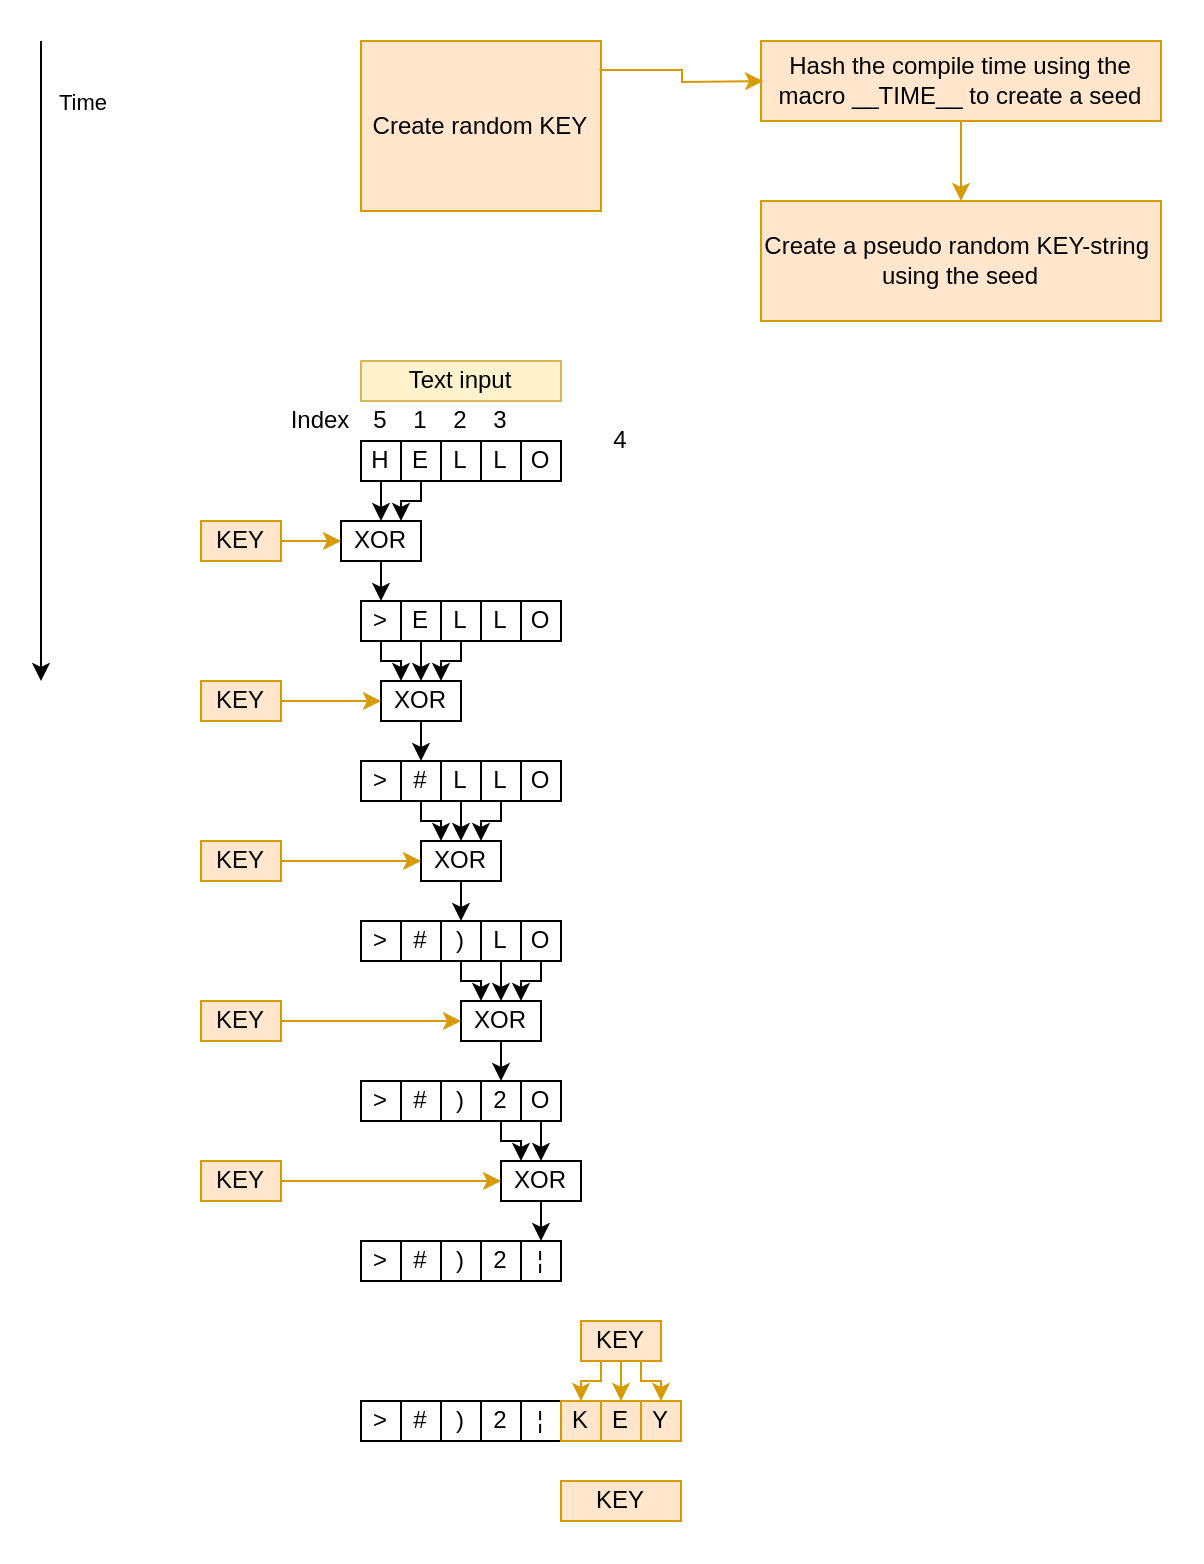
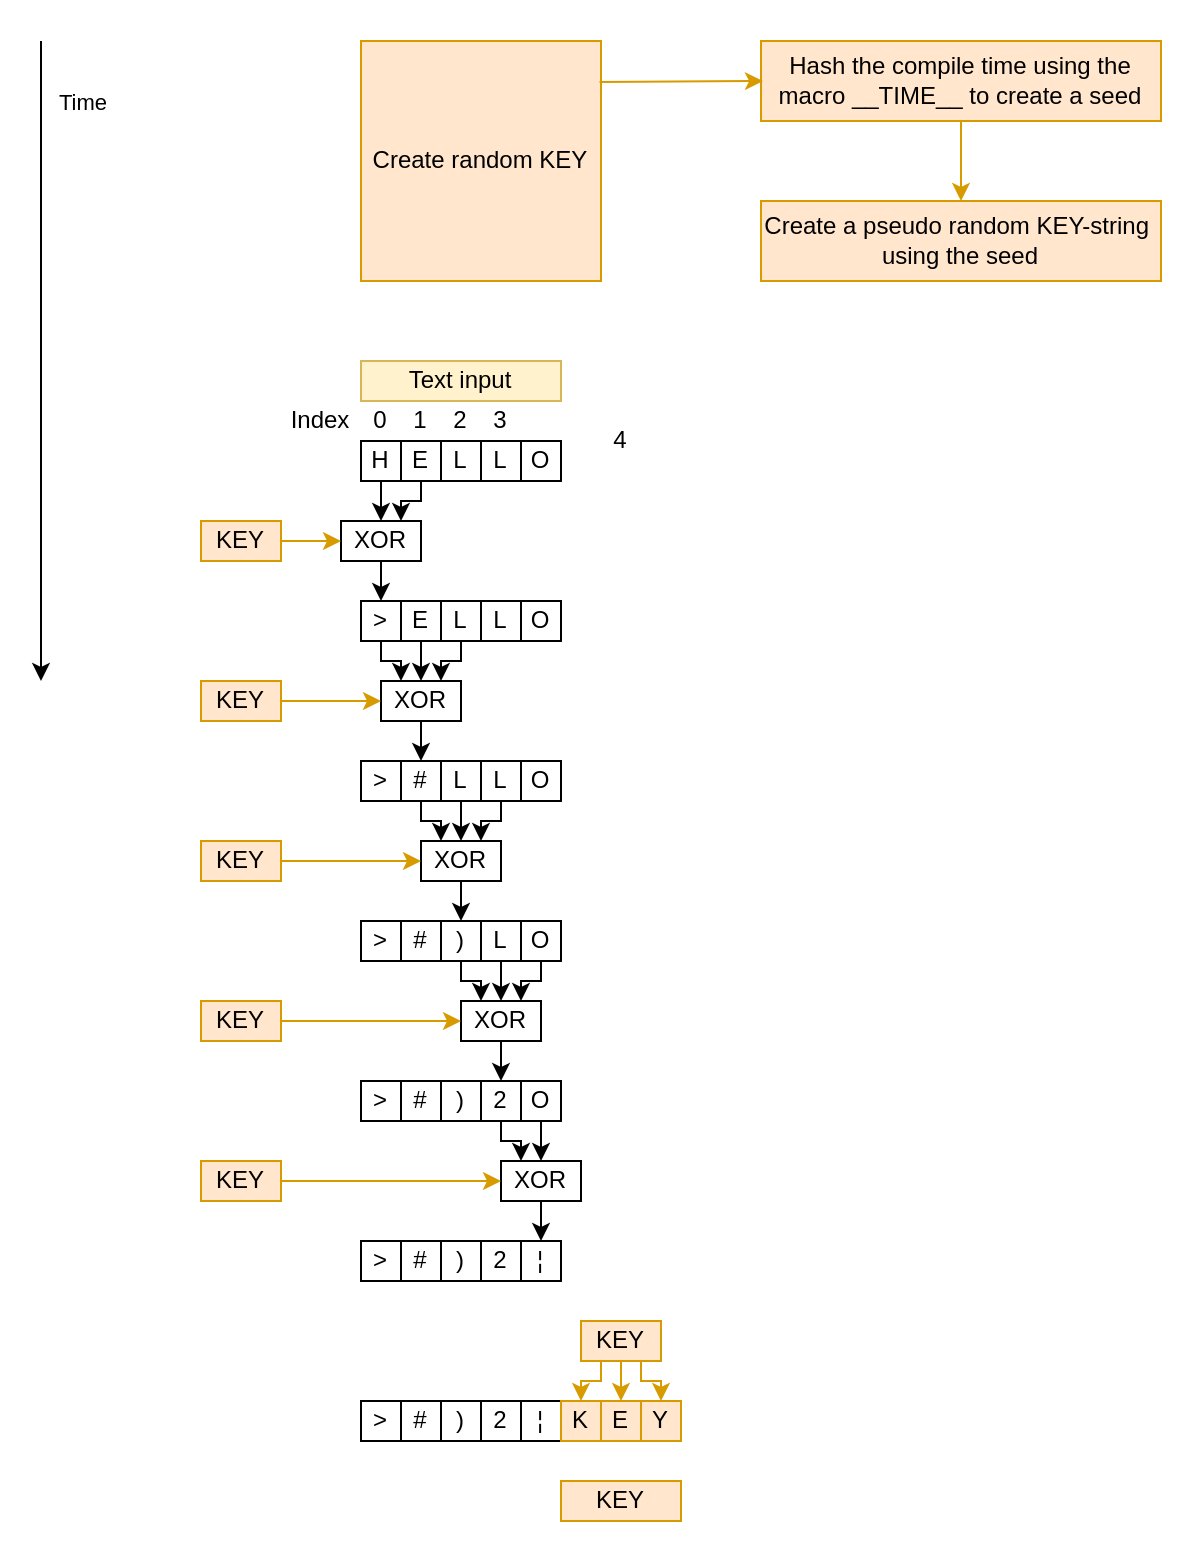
node "Create random KEY": size 240x170 -> 240x240
node "Create a pseudo random KEY-string using the seed": size 400x120 -> 400x80
node "5": label "5" -> "0"
